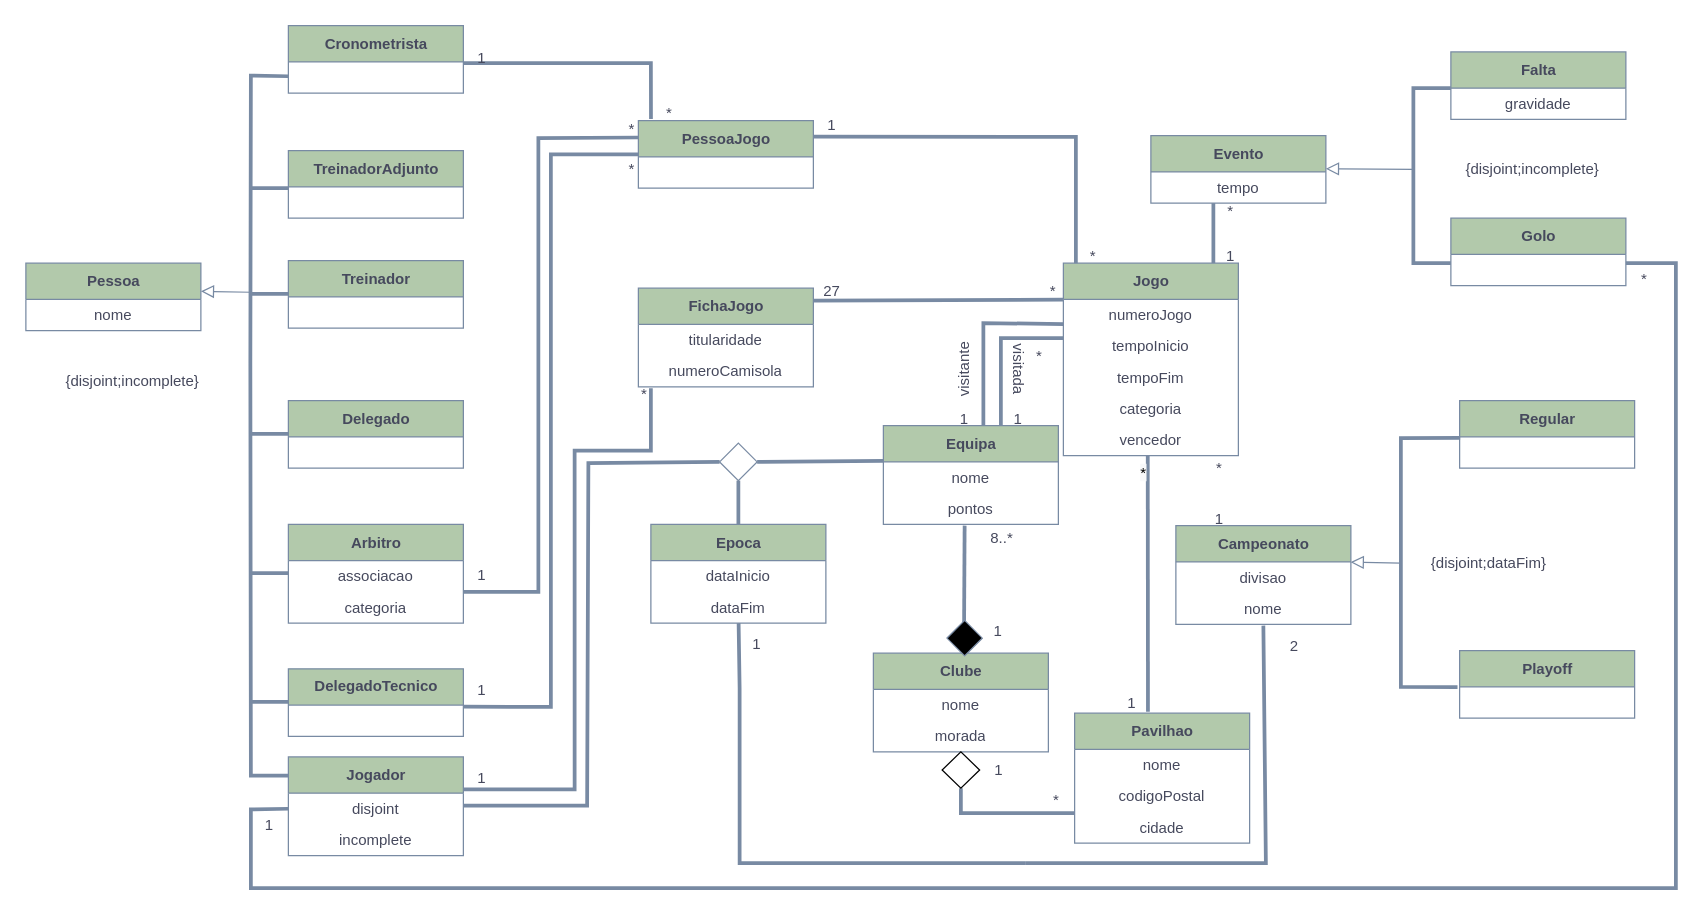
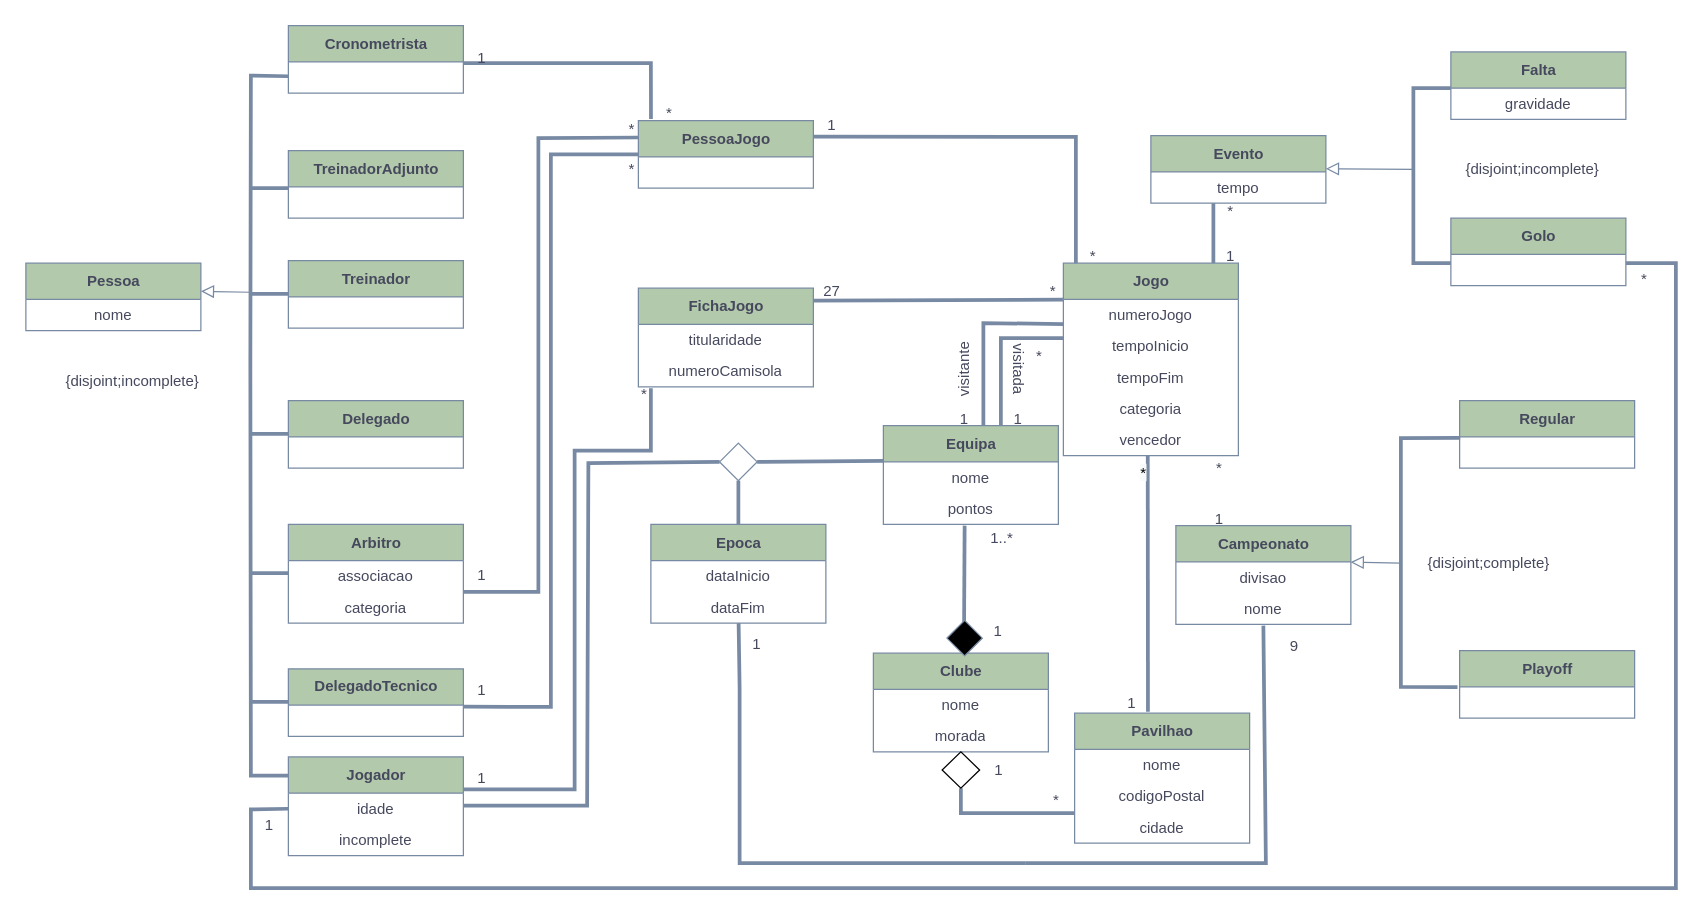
node "8..*": label "8..*" -> "1..*"
node "{disjoint;dataFim}": label "{disjoint;dataFim}" -> "{disjoint;complete}"
node "2": label "2" -> "9"
node "disjoint": label "disjoint" -> "idade"
